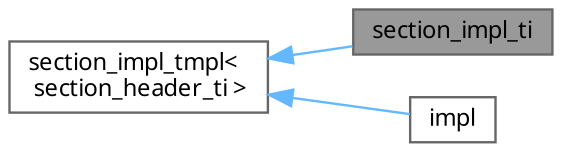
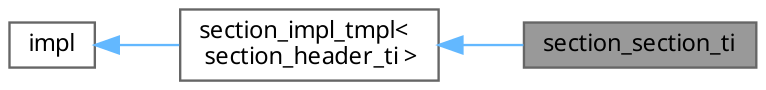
node "section_impl_ti": label "section_impl_ti" -> "section_section_ti"
edge "impl" -> "section_impl_tmpl< section_header_ti >": reversed
